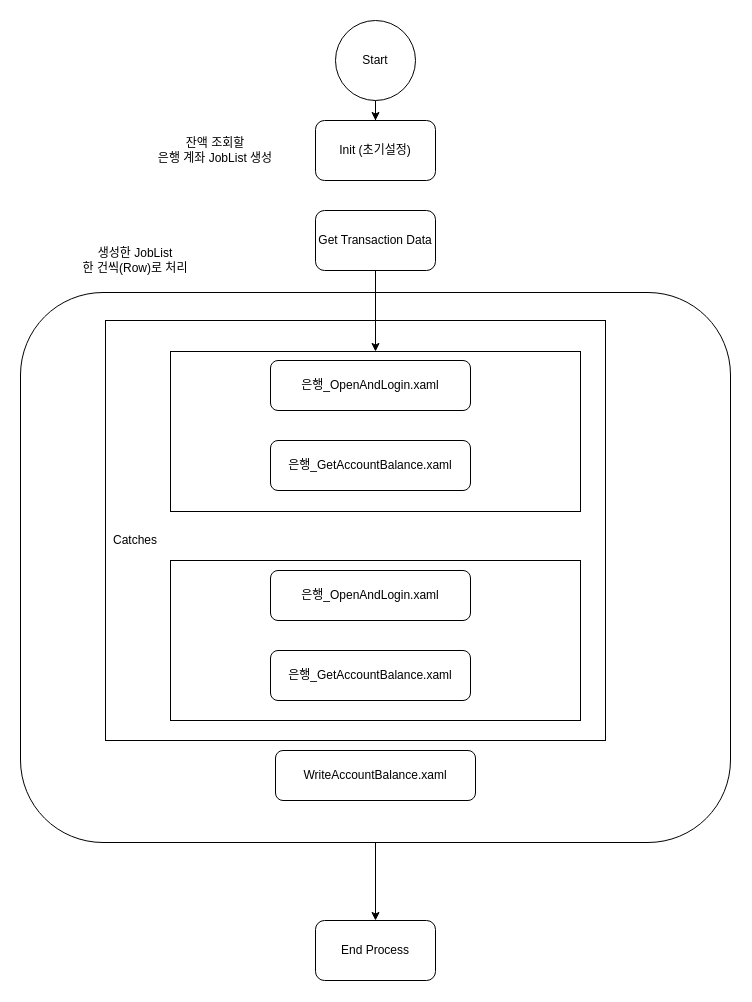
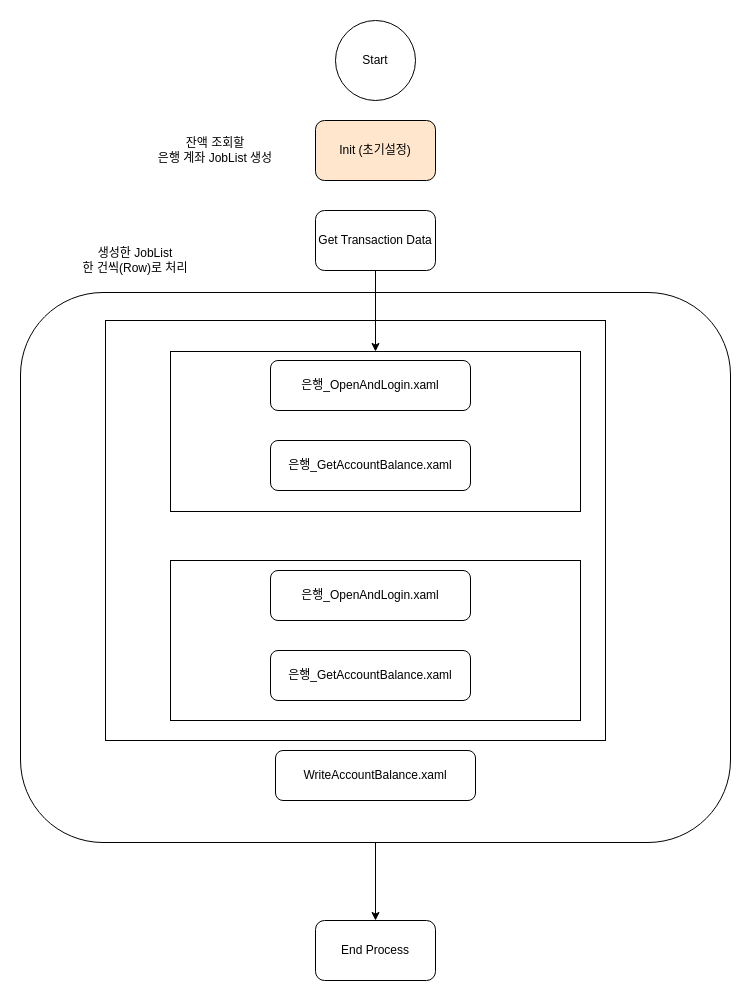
edge "Start" -> "Init (초기설정)": removed
node "Init (초기설정)": fillcolor #ffffff -> #ffe6cc
node "Catches": removed
